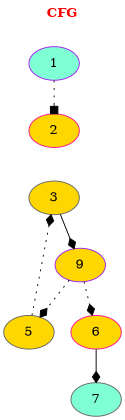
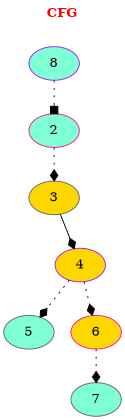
node "1": label "1" -> "8"
node "2": fillcolor gold -> aquamarine
node "9": label "9" -> "4"
edge "5" -> "3": now "2" -> "3"
node "5": fillcolor gold -> aquamarine
edge "6" -> "7": style solid -> dotted
